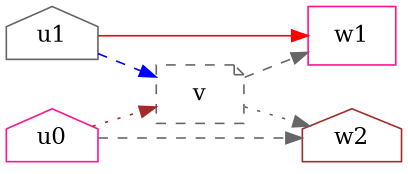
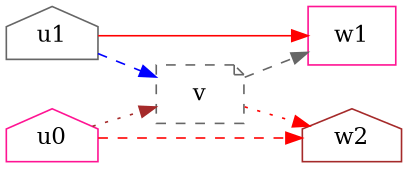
edge "v" -> "w2": color gray40 -> red
edge "u0" -> "w2": color gray40 -> red
